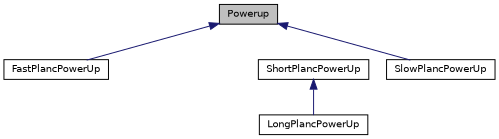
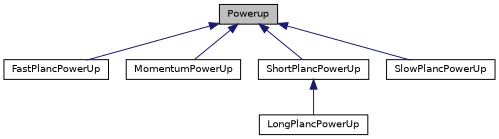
edge "ShortPlancPowerUp" -> "Powerup": added
node "MomentumPowerUp": added
